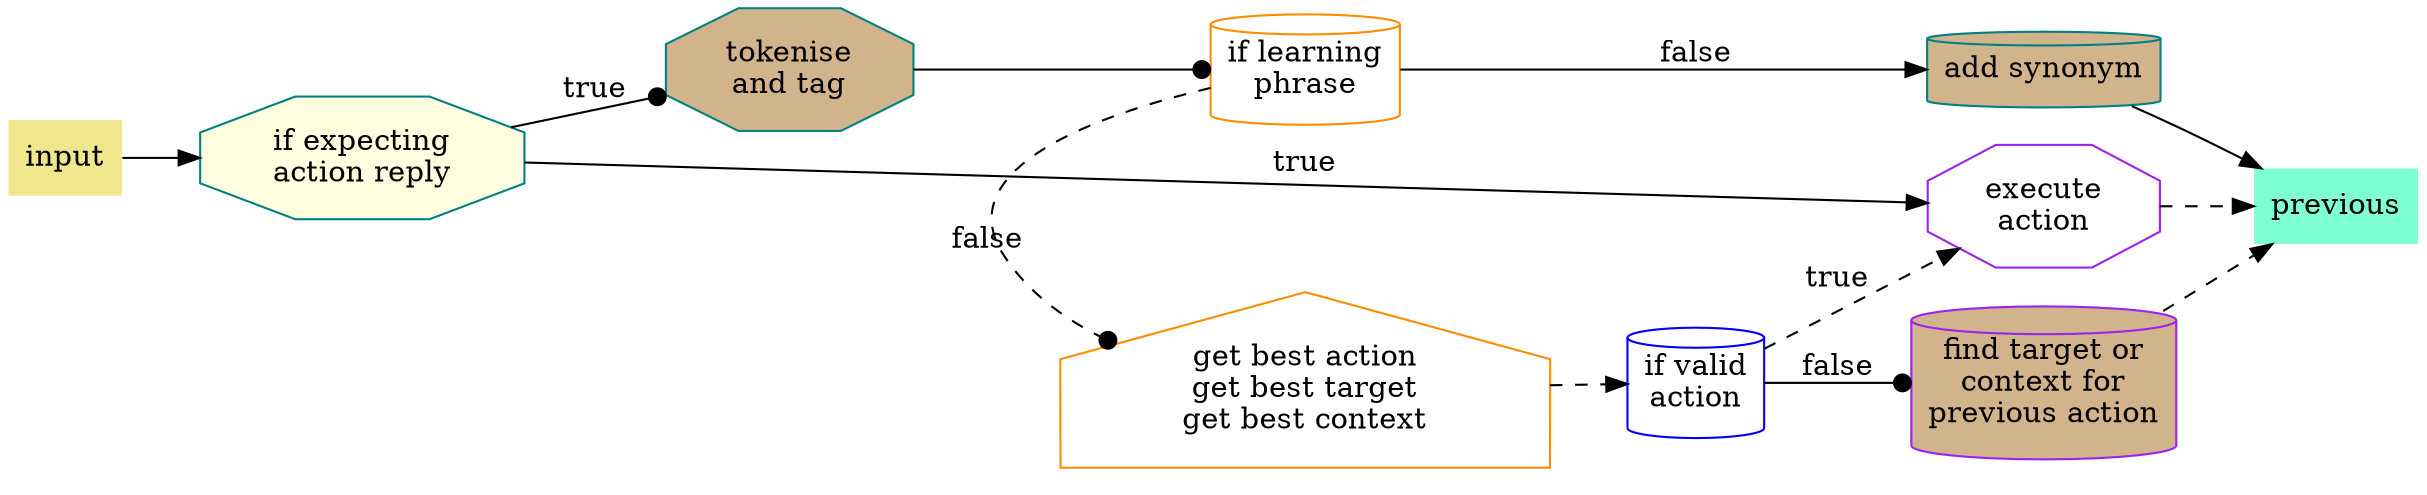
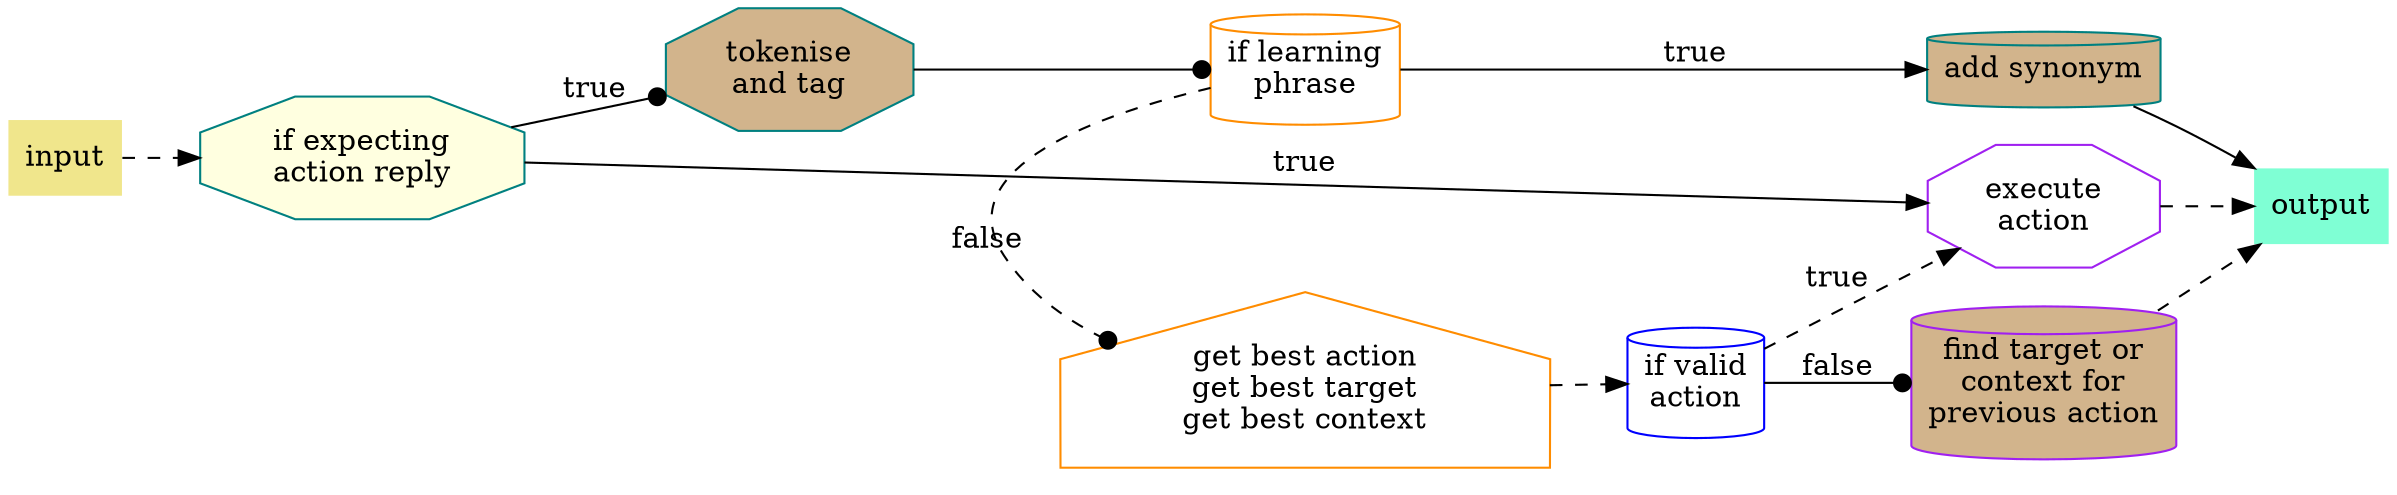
edge "if learning phrase" -> "add synonym": label "false" -> "true"
edge "input" -> "if expecting action reply": style solid -> dashed
node "previous": label "previous" -> "output"
